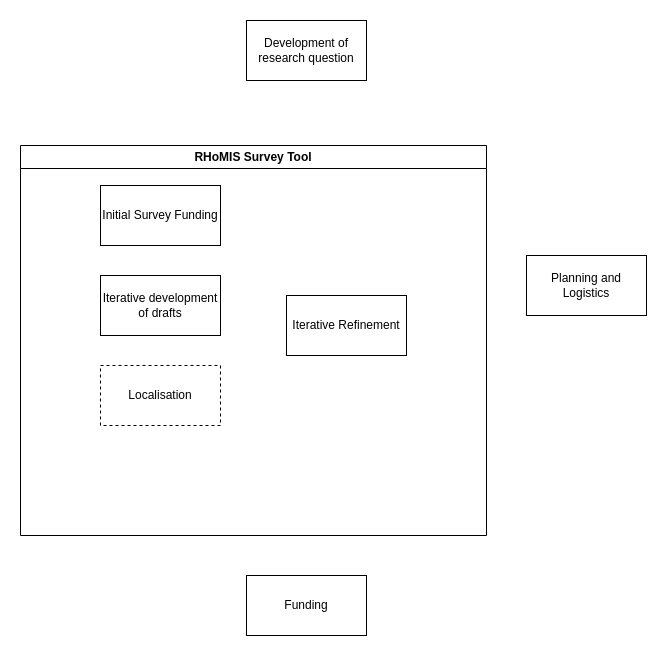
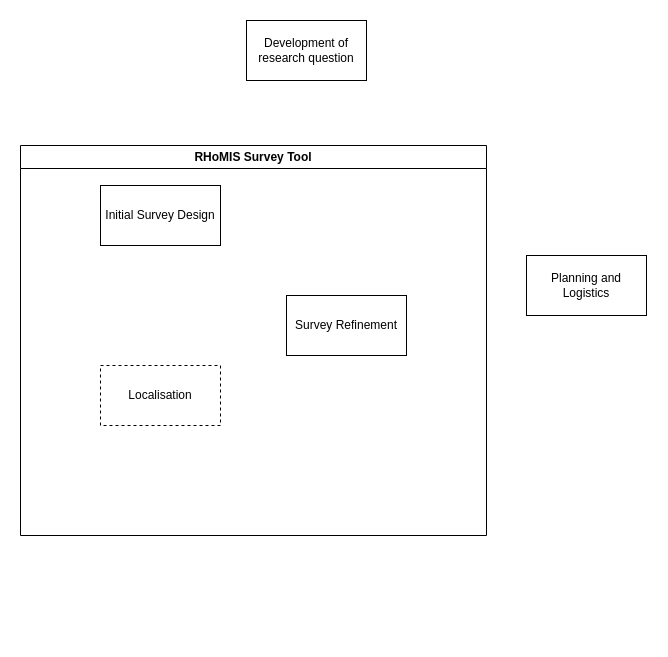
node "Initial Survey Funding": label "Initial Survey Funding" -> "Initial Survey Design"
node "Iterative development of drafts": removed
node "Iterative Refinement": label "Iterative Refinement" -> "Survey Refinement"
node "Funding": removed
